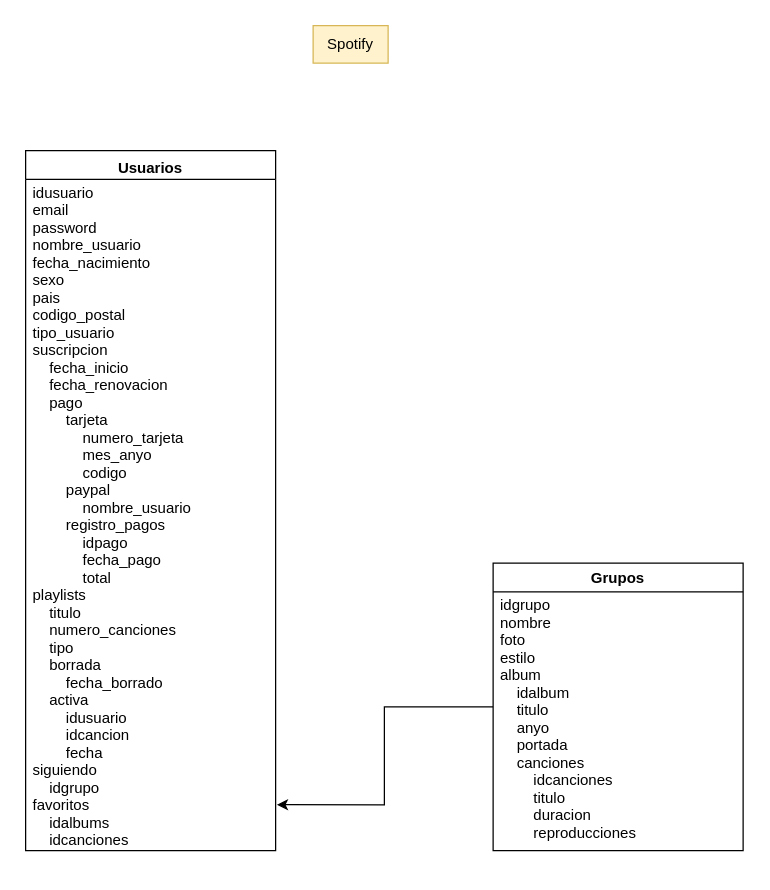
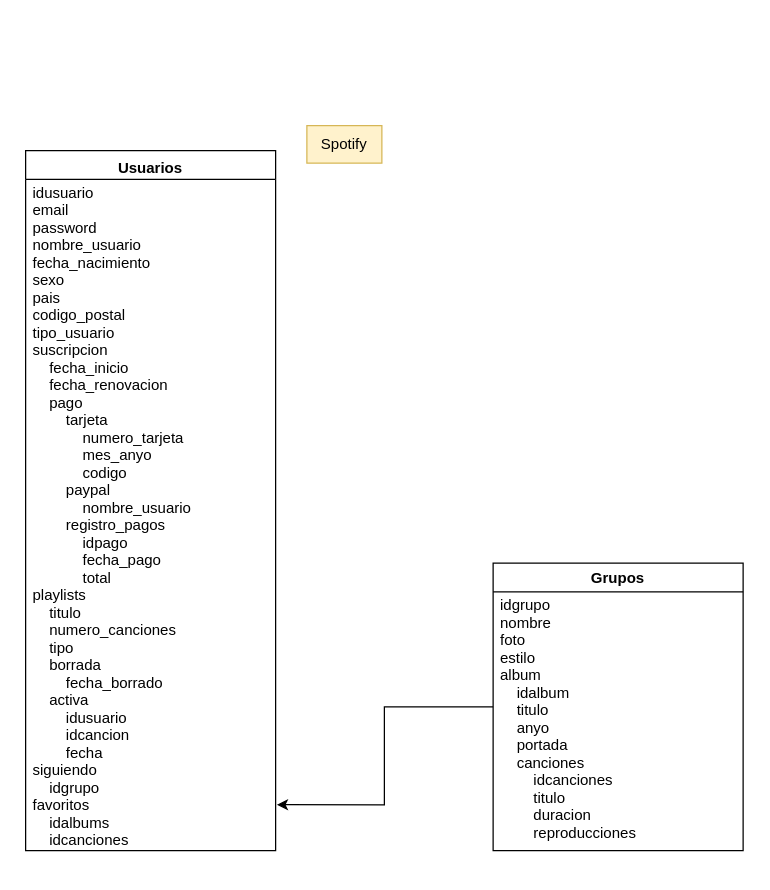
node "Spotify": moved (351, 44) -> (344, 144)
